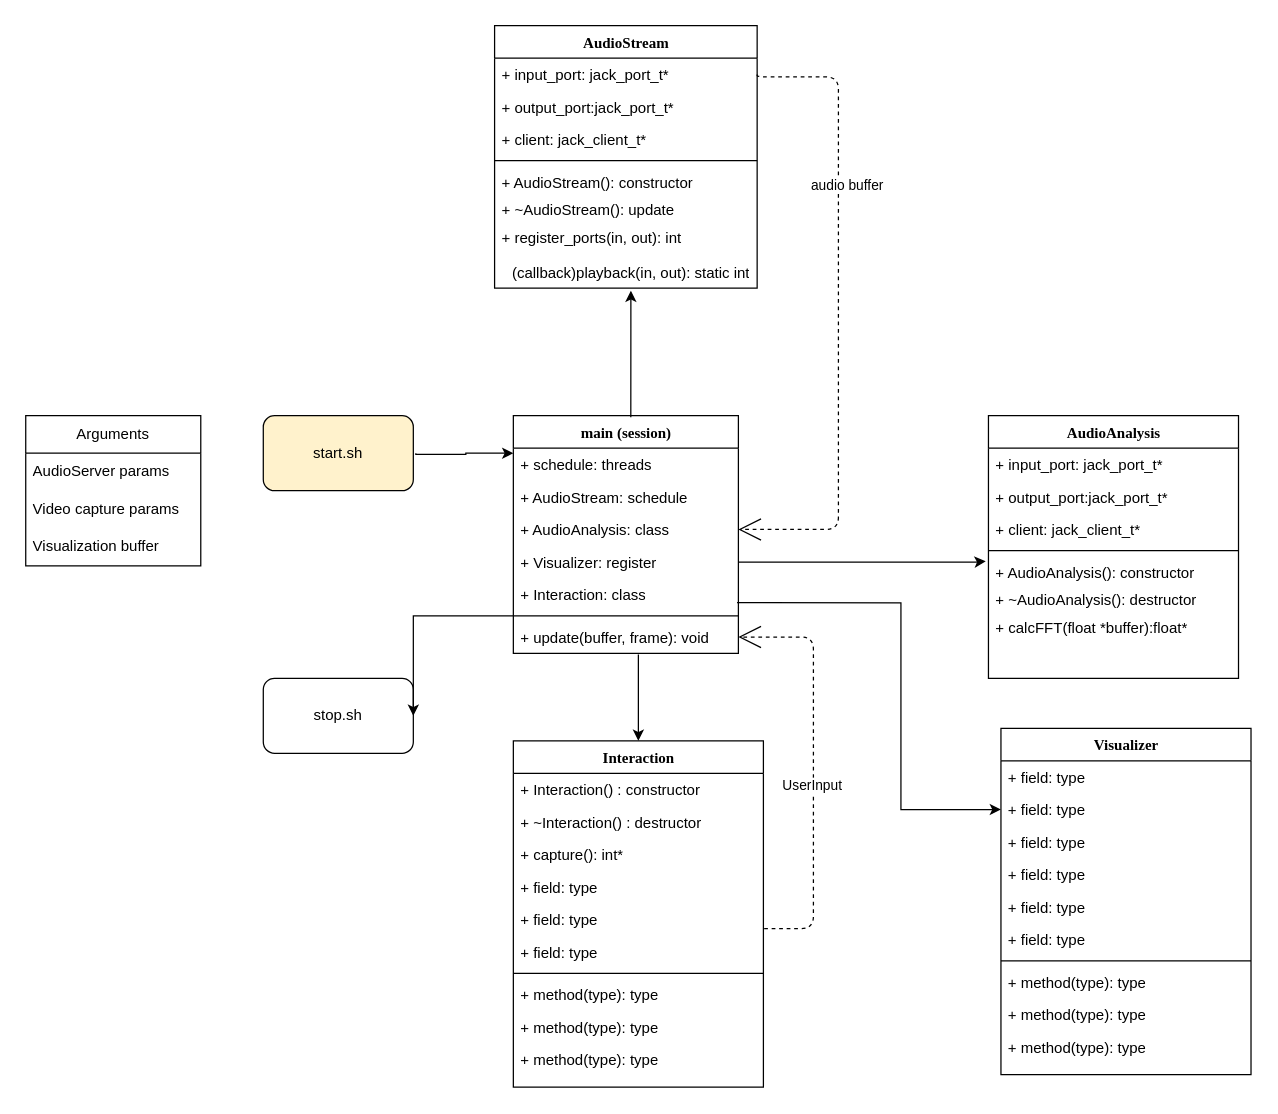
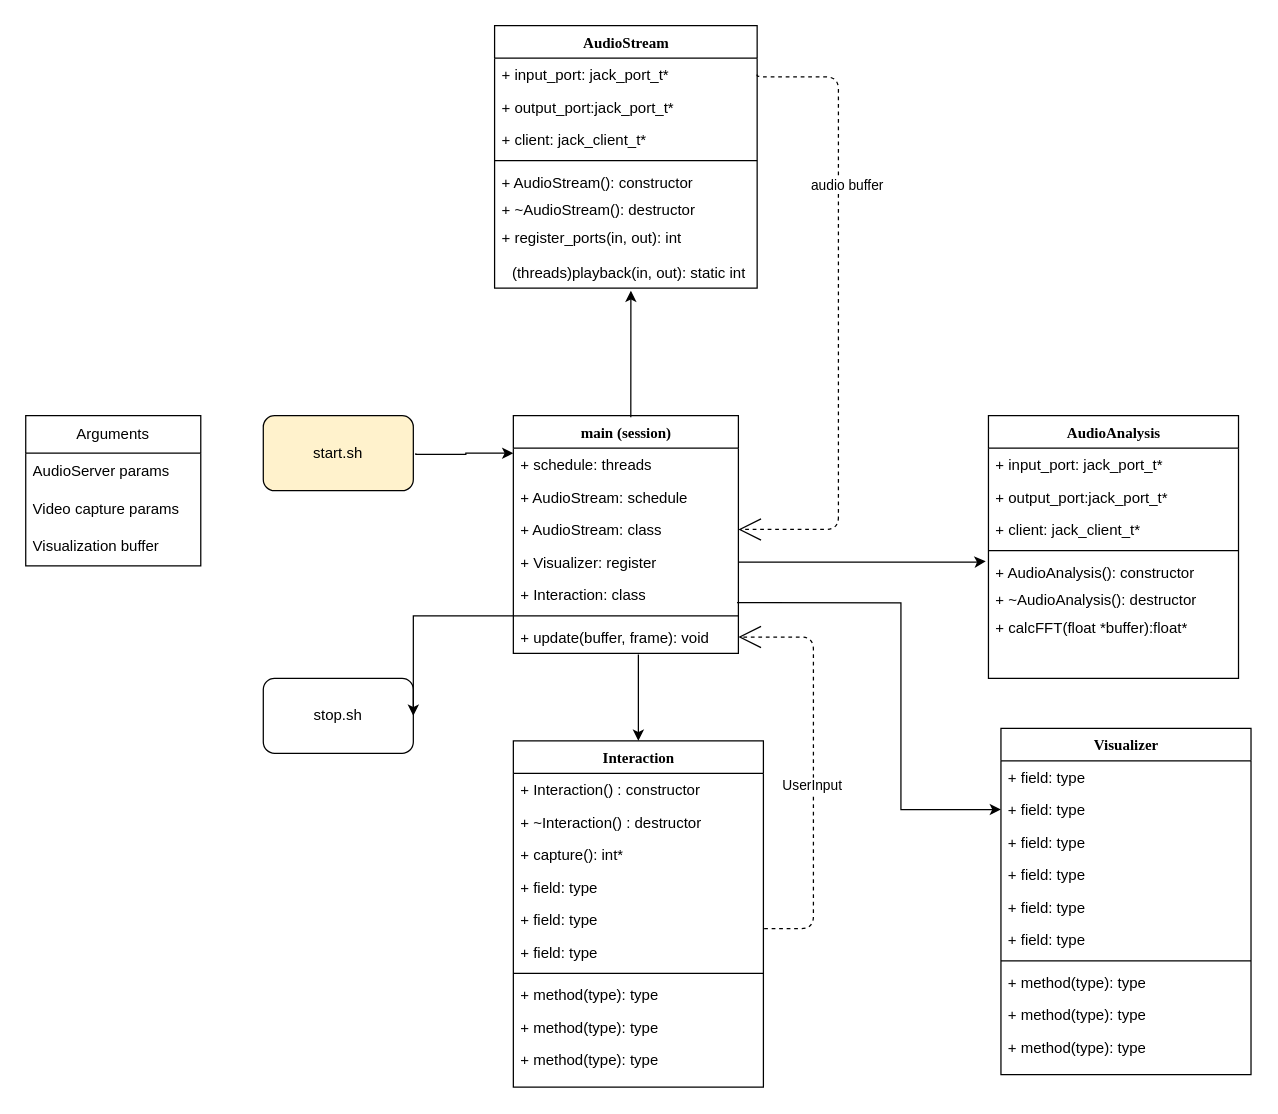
node "+ ~AudioStream(): update": label "+ ~AudioStream(): update" -> "+ ~AudioStream(): destructor"
node "(callback)playback(in, out): static int": label "(callback)playback(in, out): static int" -> "(threads)playback(in, out): static int"
node "+ AudioAnalysis: class": label "+ AudioAnalysis: class" -> "+ AudioStream: class"
